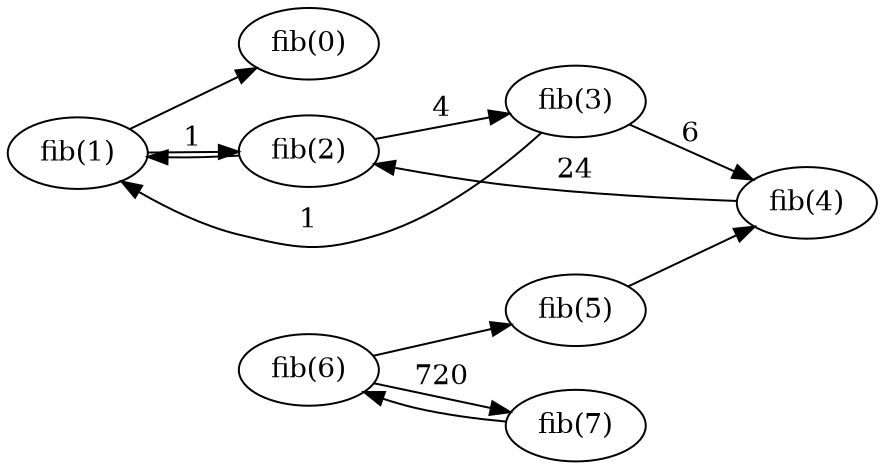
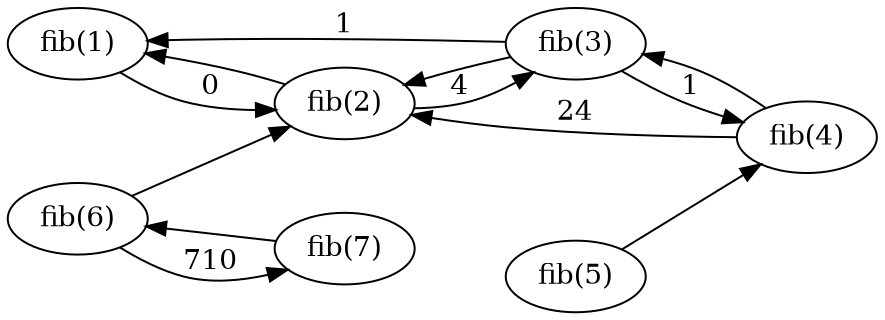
node "fib(0)": removed
edge "fib(3)" -> "fib(2)": added
edge "fib(4)" -> "fib(3)": added
edge "fib(3)" -> "fib(4)": label "6" -> "1"
edge "fib(1)" -> "fib(2)": label "1" -> "0"
edge "fib(6)" -> "fib(5)": now "fib(6)" -> "fib(2)"
edge "fib(6)" -> "fib(7)": label "720" -> "710"
